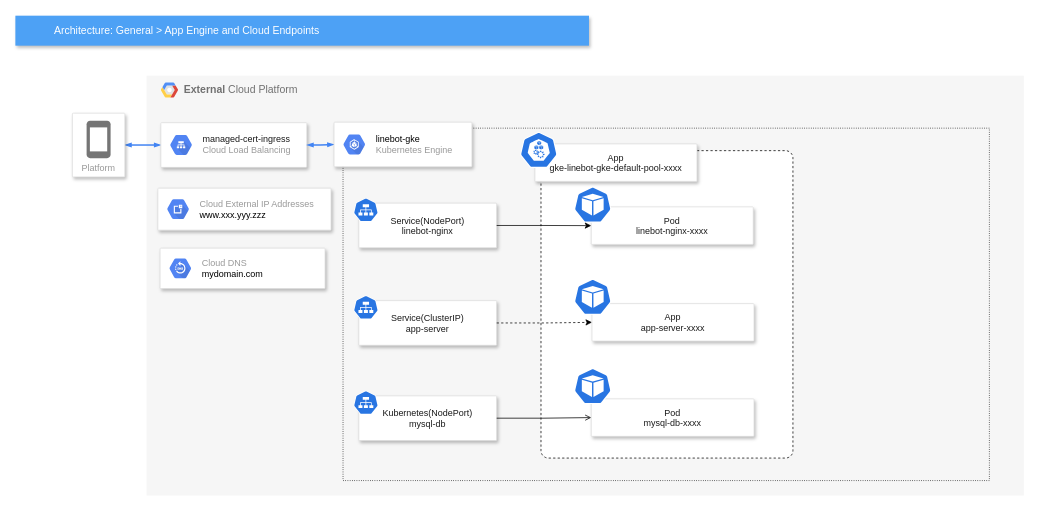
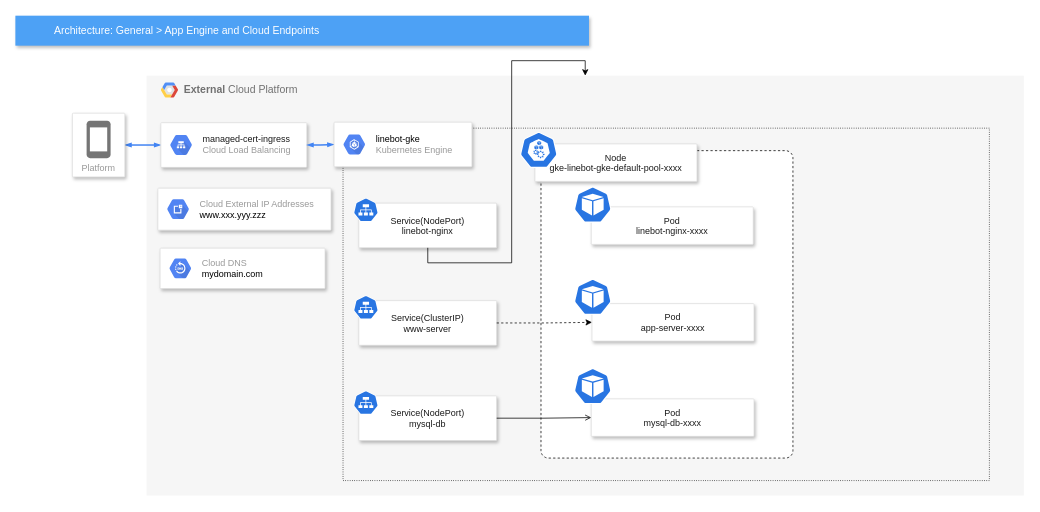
node "App gke-linebot-gke-default-pool-xxxx": label "App gke-linebot-gke-default-pool-xxxx" -> "Node gke-linebot-gke-default-pool-xxxx"
edge "Service(NodePort) linebot-nginx" -> "Pod linebot-nginx-xxxx": now "Service(NodePort) linebot-nginx" -> "External Cloud Platform"
node "App app-server-xxxx": label "App app-server-xxxx" -> "Pod app-server-xxxx"
node "Service(ClusterIP) app-server": label "Service(ClusterIP) app-server" -> "Service(ClusterIP) www-server"
node "Kubernetes(NodePort) mysql-db": label "Kubernetes(NodePort) mysql-db" -> "Service(NodePort) mysql-db"
